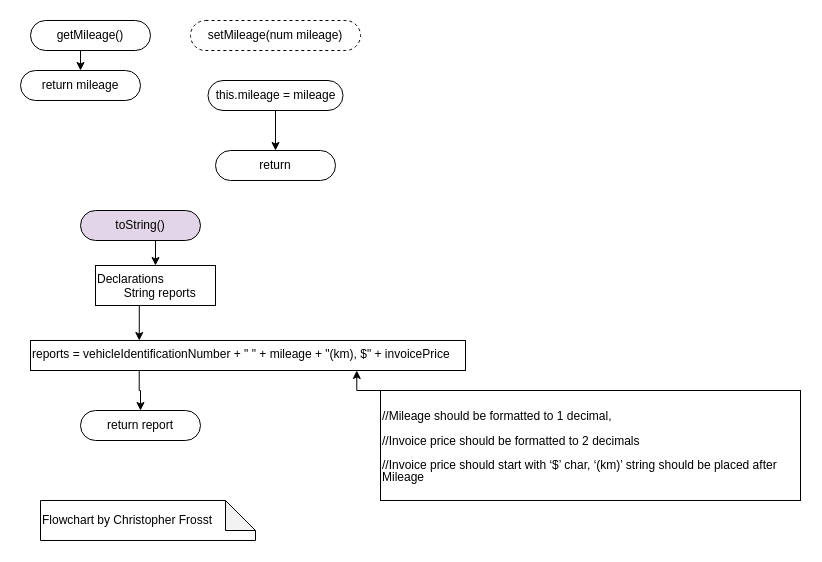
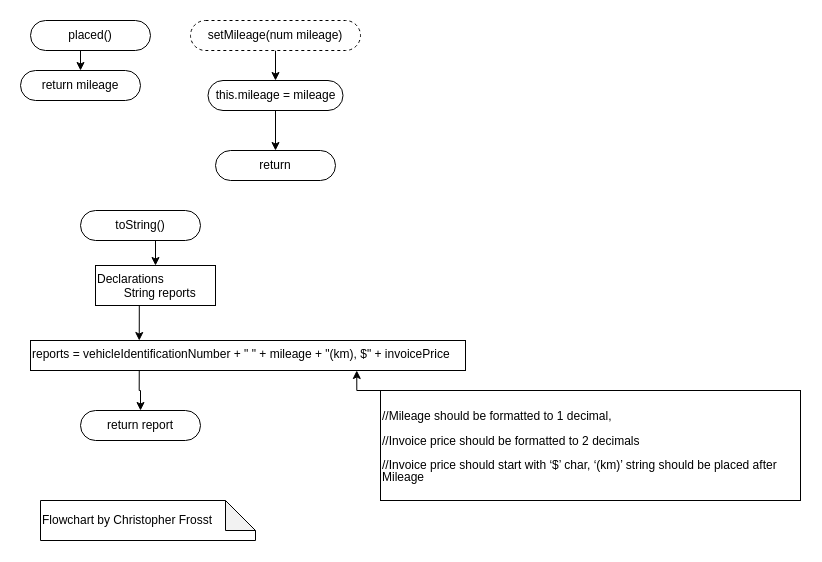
node "getMileage()": label "getMileage()" -> "placed()"
edge "setMileage(num mileage)" -> "this.mileage = mileage": added
node "toString()": fillcolor #e1d5e7 -> #ffffff
